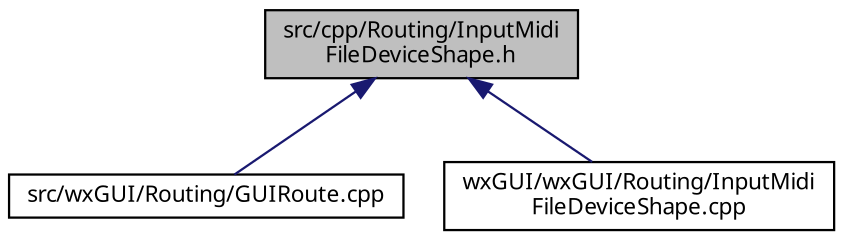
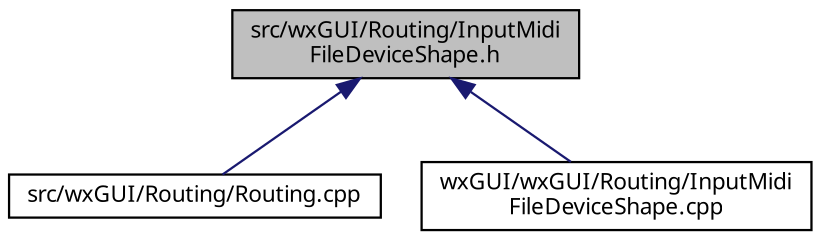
node "src/cpp/Routing/InputMidi FileDeviceShape.h": label "src/cpp/Routing/InputMidi FileDeviceShape.h" -> "src/wxGUI/Routing/InputMidi FileDeviceShape.h"
node "src/wxGUI/Routing/GUIRoute.cpp": label "src/wxGUI/Routing/GUIRoute.cpp" -> "src/wxGUI/Routing/Routing.cpp"
